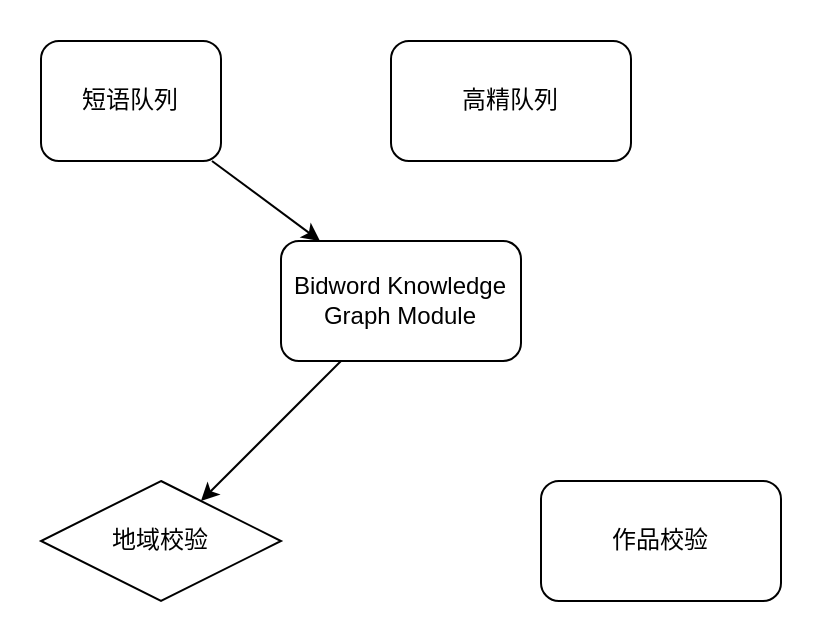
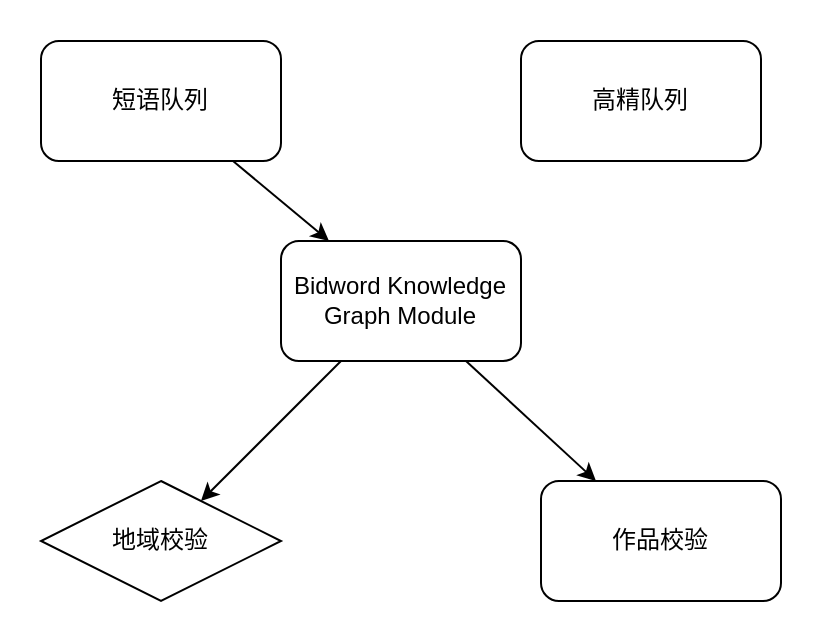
node "短语队列": size 180x120 -> 240x120
node "高精队列": moved (511, 101) -> (641, 101)
edge "Bidword Knowledge Graph Module" -> "作品校验": added
